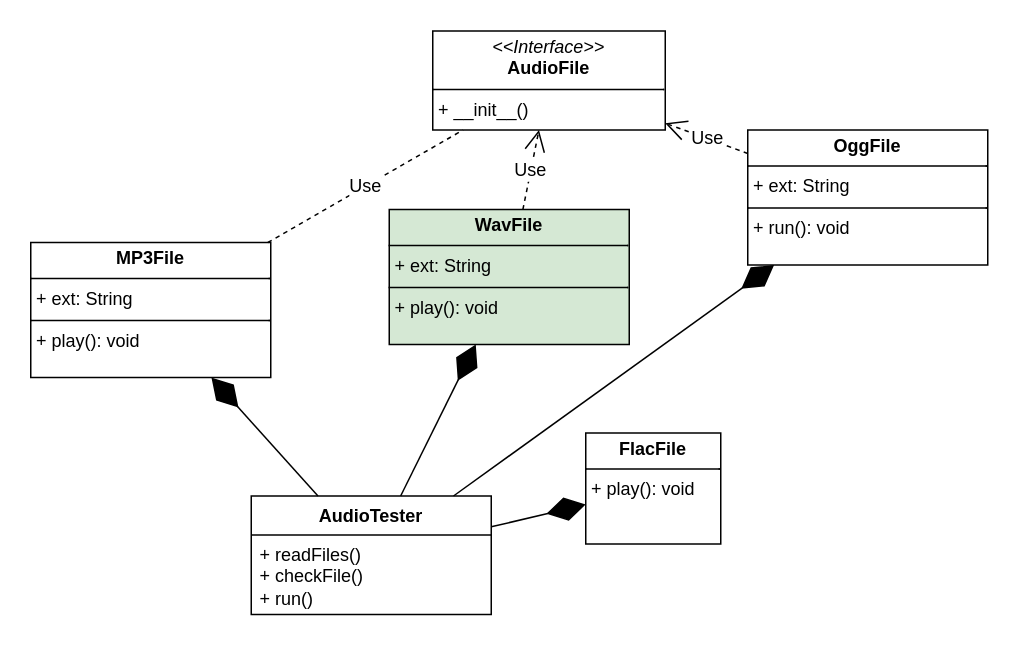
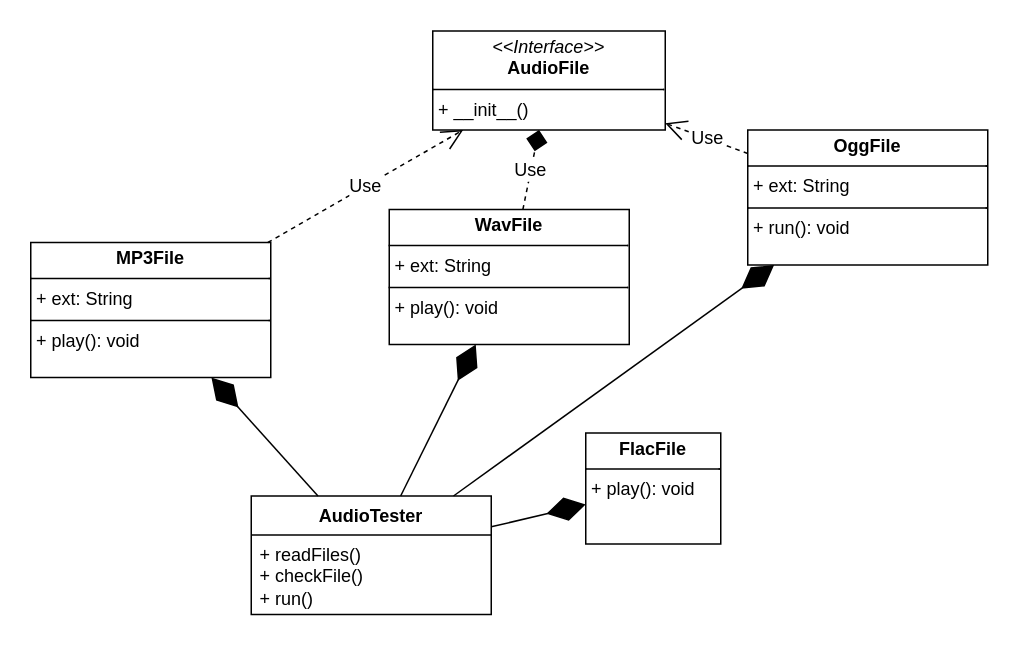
edge "<<Interface>> AudioFile + __init__()" -- "MP3File + ext: String + play(): void": arrowhead none -> open
edge "WavFile + ext: String + play(): void" -> "<<Interface>> AudioFile + __init__()": arrowhead open -> diamond
node "WavFile + ext: String + play(): void": fillcolor #d5e8d4 -> #ffffff
